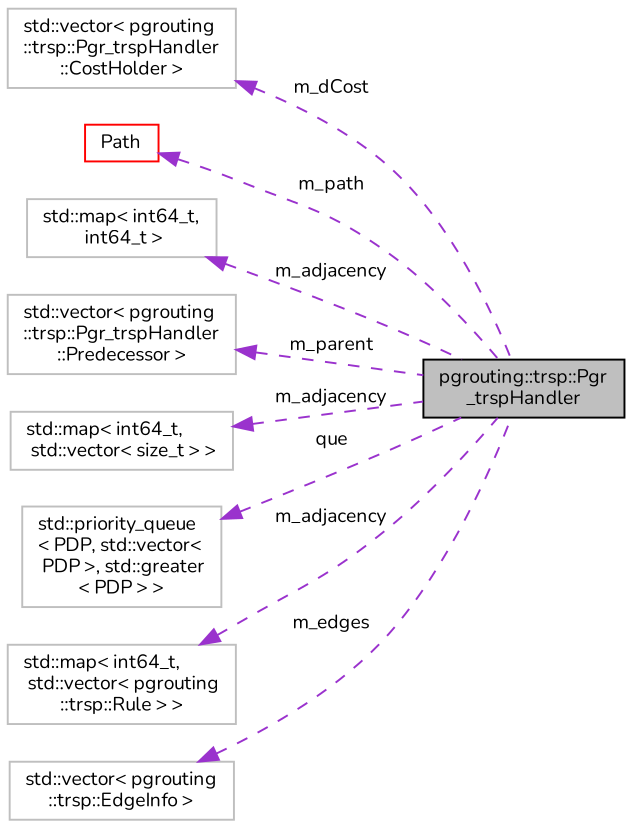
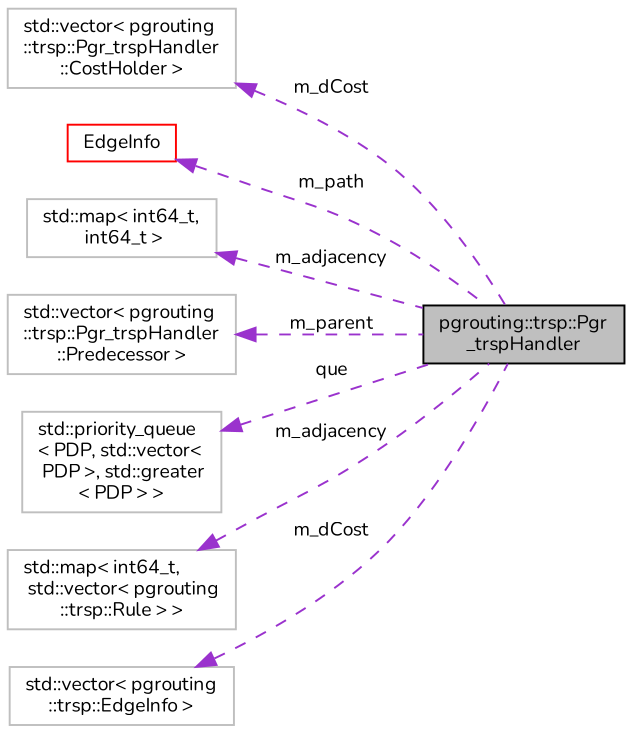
node "Path": label "Path" -> "EdgeInfo"
node "std::map< int64_t, std::vector< size_t > >": removed
edge "pgrouting::trsp::Pgr _trspHandler" -> "std::vector< pgrouting ::trsp::EdgeInfo >": label " m_edges" -> " m_dCost"
